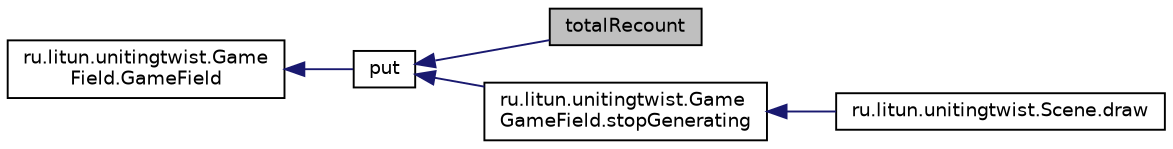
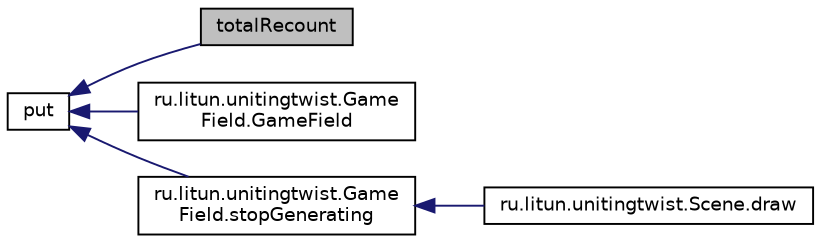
edge "put" -> "ru.litun.unitingtwist.Game Field.GameField": reversed
node "ru.litun.unitingtwist.Game GameField.stopGenerating": label "ru.litun.unitingtwist.Game GameField.stopGenerating" -> "ru.litun.unitingtwist.Game Field.stopGenerating"
